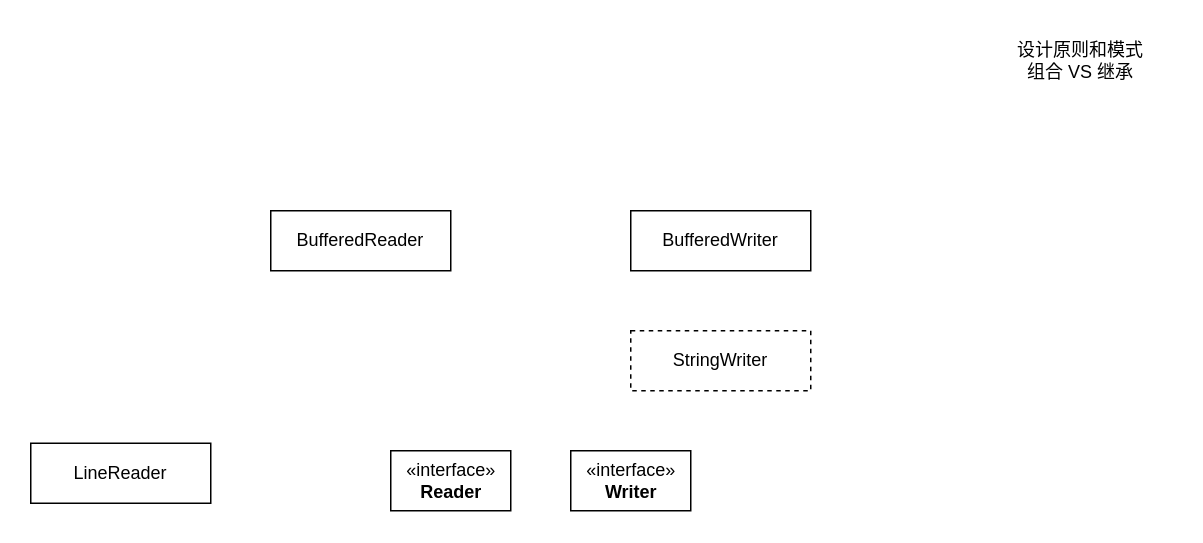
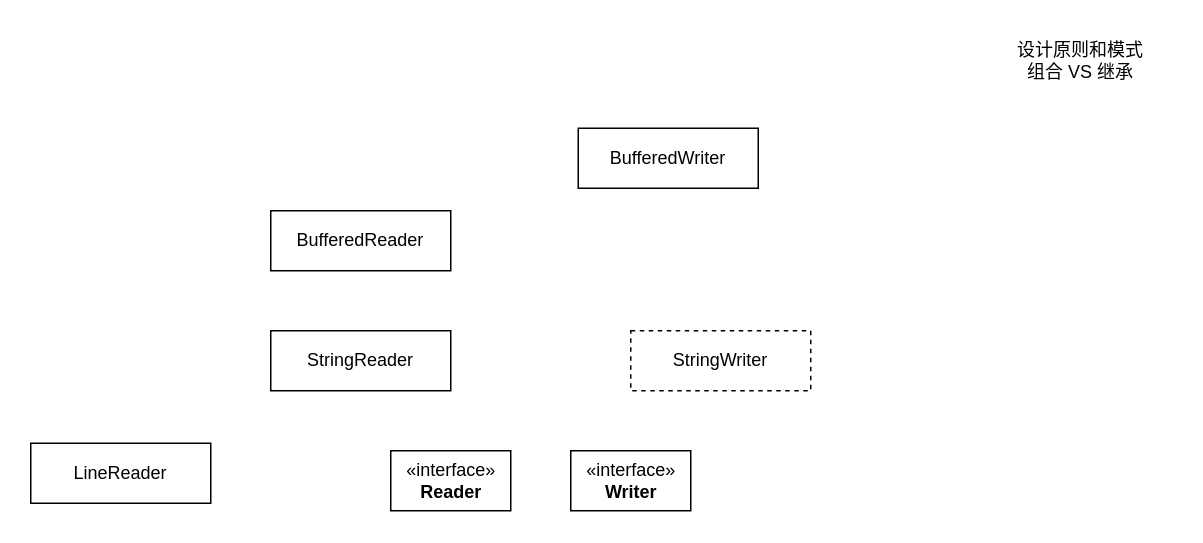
node "BufferedWriter": moved (721, 241) -> (668, 158)
node "StringReader": added
